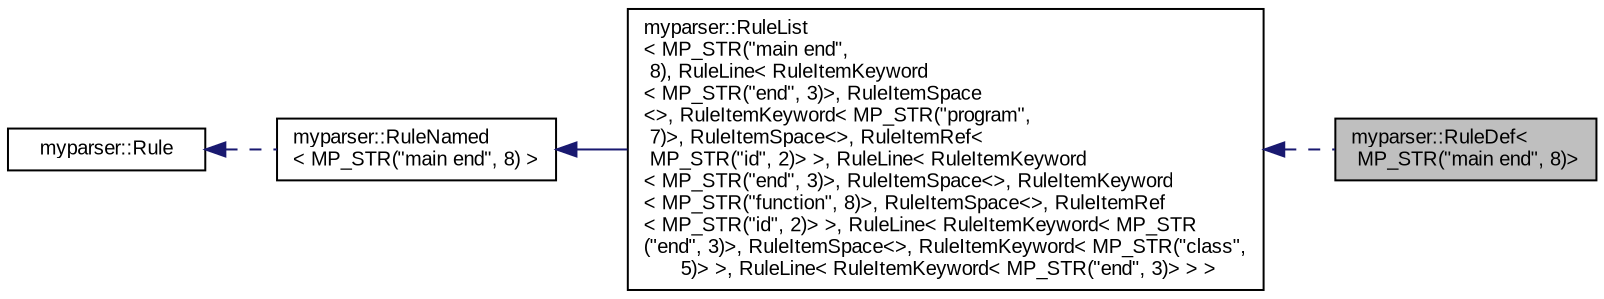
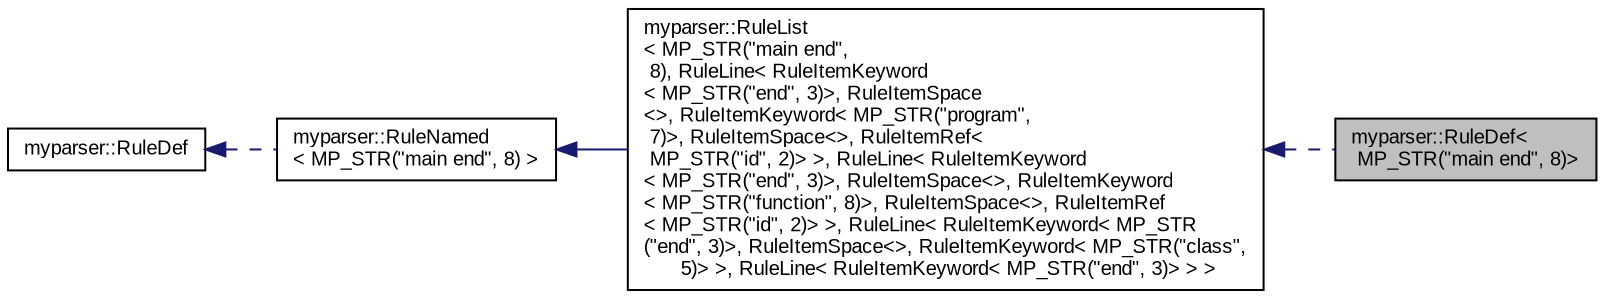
node "myparser::Rule": label "myparser::Rule" -> "myparser::RuleDef"
